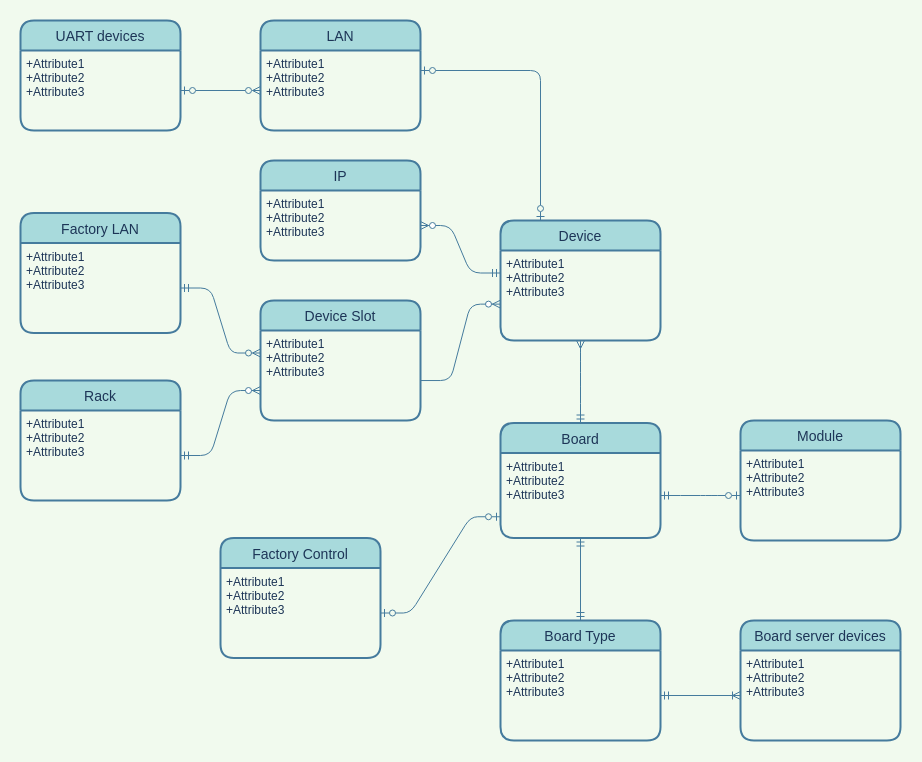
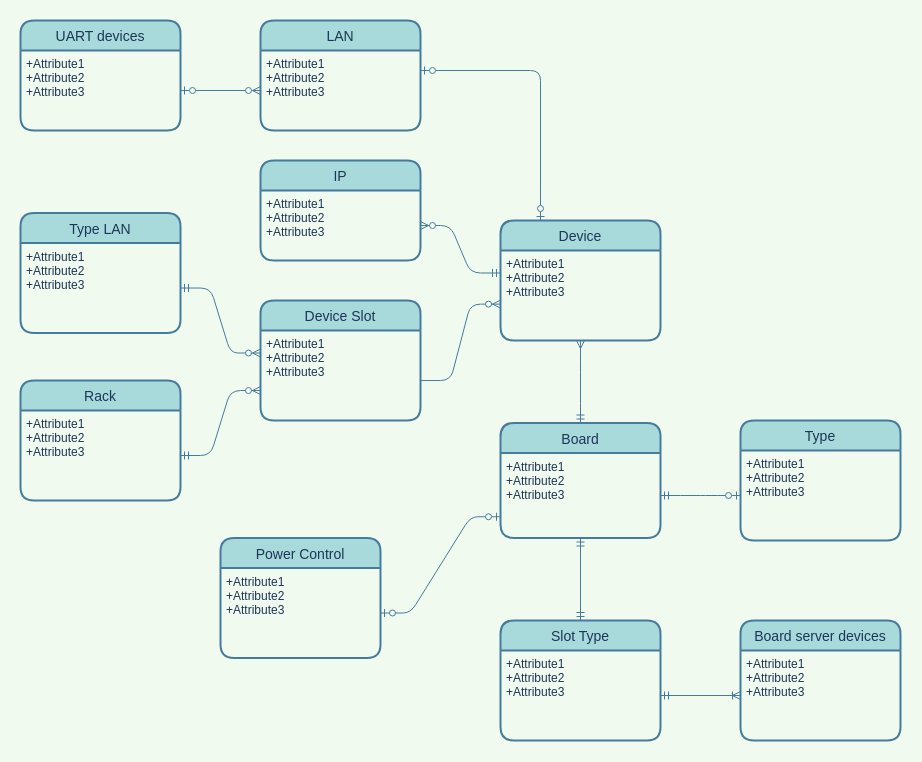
node "Factory LAN": label "Factory LAN" -> "Type LAN"
node "Module": label "Module" -> "Type"
node "Factory Control": label "Factory Control" -> "Power Control"
node "Board Type": label "Board Type" -> "Slot Type"
